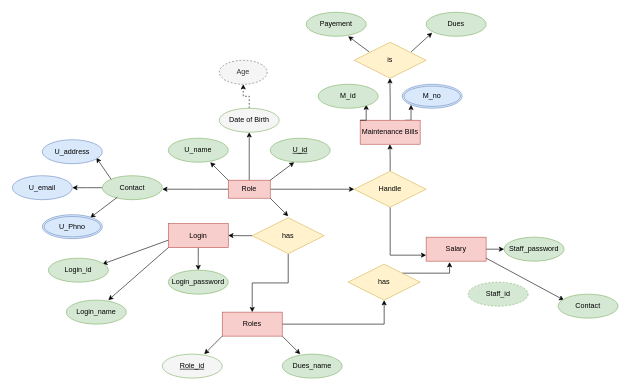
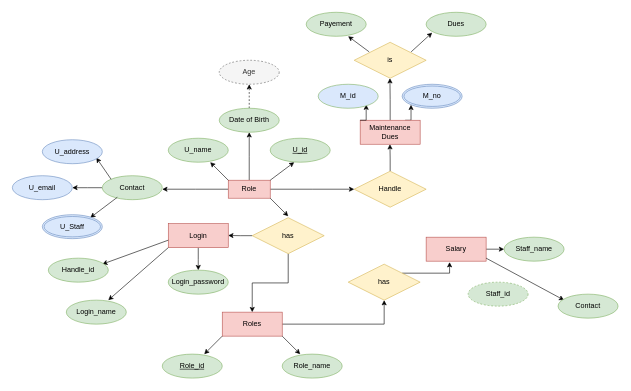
node "Age": size 48x24 -> 60x24
node "M_id": fillcolor #d5e8d4 -> #dae8fc
node "Date of Birth": fillcolor #f5f5f5 -> #d5e8d4
node "Maintenance Bills": label "Maintenance Bills" -> "Maintenance Dues"
node "U_Phno": label "U_Phno" -> "U_Staff"
node "Staff_password": label "Staff_password" -> "Staff_name"
edge "Handle" -> "Salary": removed
node "Login_id": label "Login_id" -> "Handle_id"
node "Role_id": fillcolor #f5f5f5 -> #d5e8d4
node "Dues_name": label "Dues_name" -> "Role_name"
